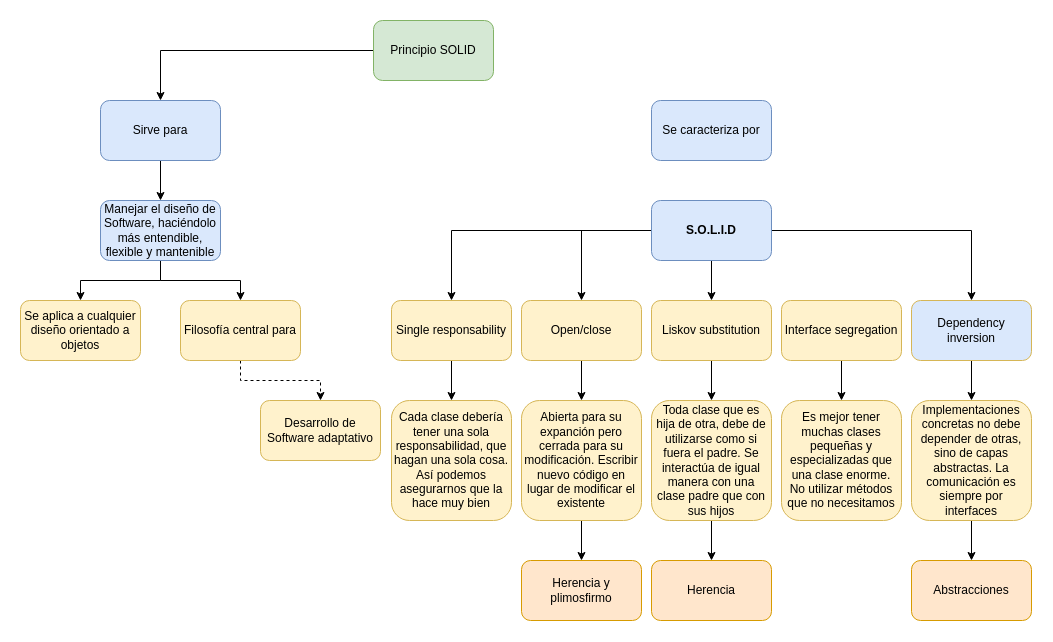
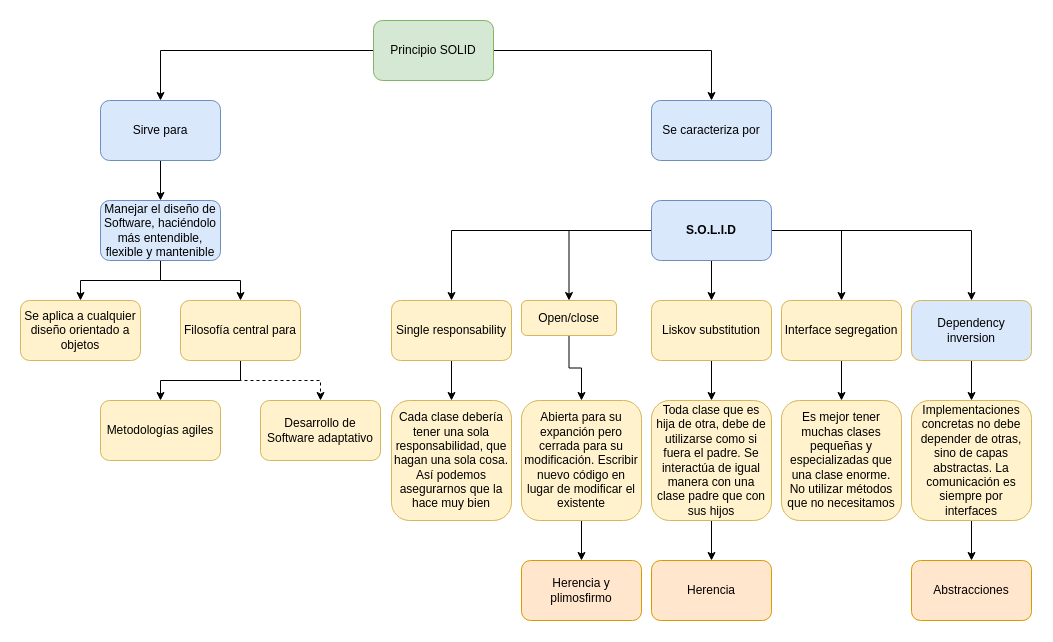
edge "Principio SOLID" -> "Se caracteriza por": added
edge "S.O.L.I.D" -> "Interface segregation": added
node "Open/close": size 120x60 -> 95x35
edge "Filosofía central para" -> "Metodologías agiles": added
node "Metodologías agiles": added
